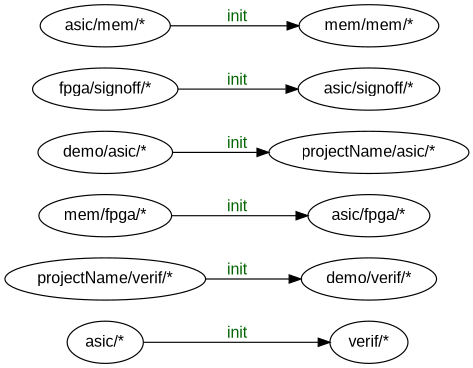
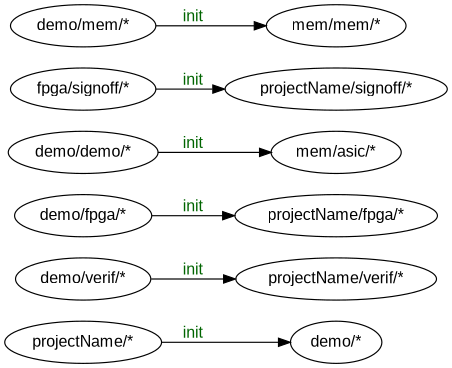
node "asic/mem/*": label "asic/mem/*" -> "demo/mem/*"
node "asic/signoff/*": label "asic/signoff/*" -> "projectName/signoff/*"
node "demo/asic/*": label "demo/asic/*" -> "demo/demo/*"
node "projectName/asic/*": label "projectName/asic/*" -> "mem/asic/*"
node "mem/fpga/*": label "mem/fpga/*" -> "demo/fpga/*"
node "asic/fpga/*": label "asic/fpga/*" -> "projectName/fpga/*"
edge "projectName/verif/*" -> "demo/verif/*": reversed
node "asic/*": label "asic/*" -> "projectName/*"
node "verif/*": label "verif/*" -> "demo/*"
